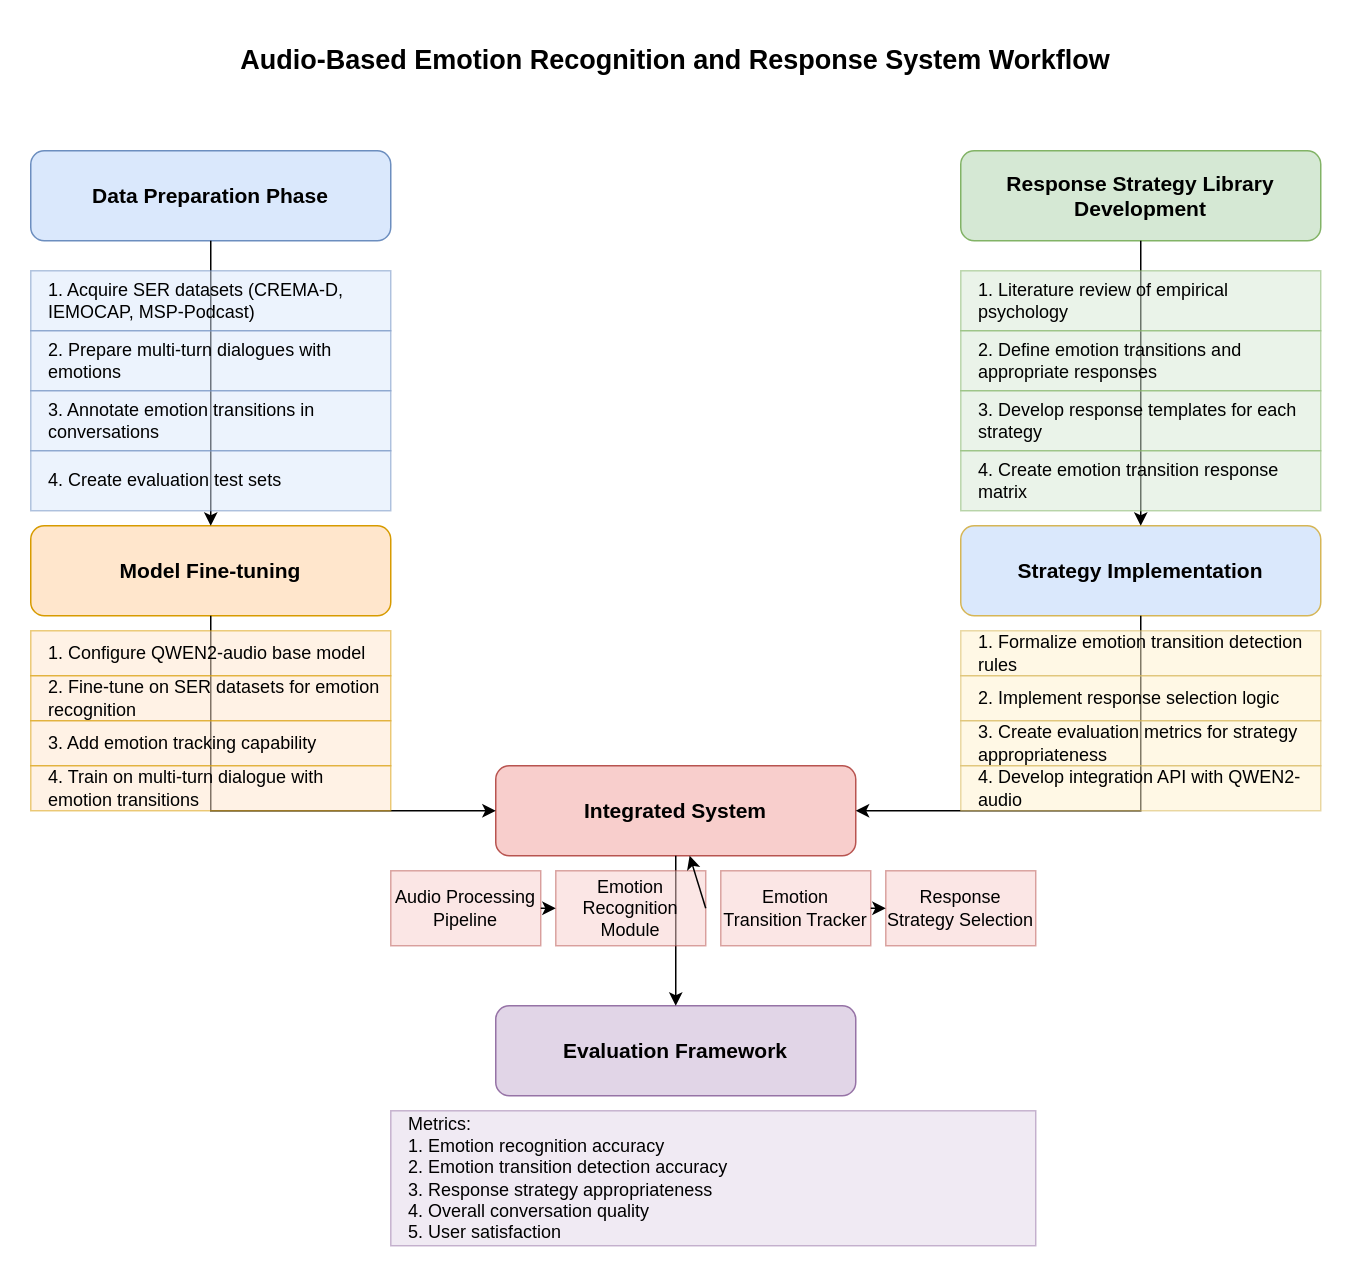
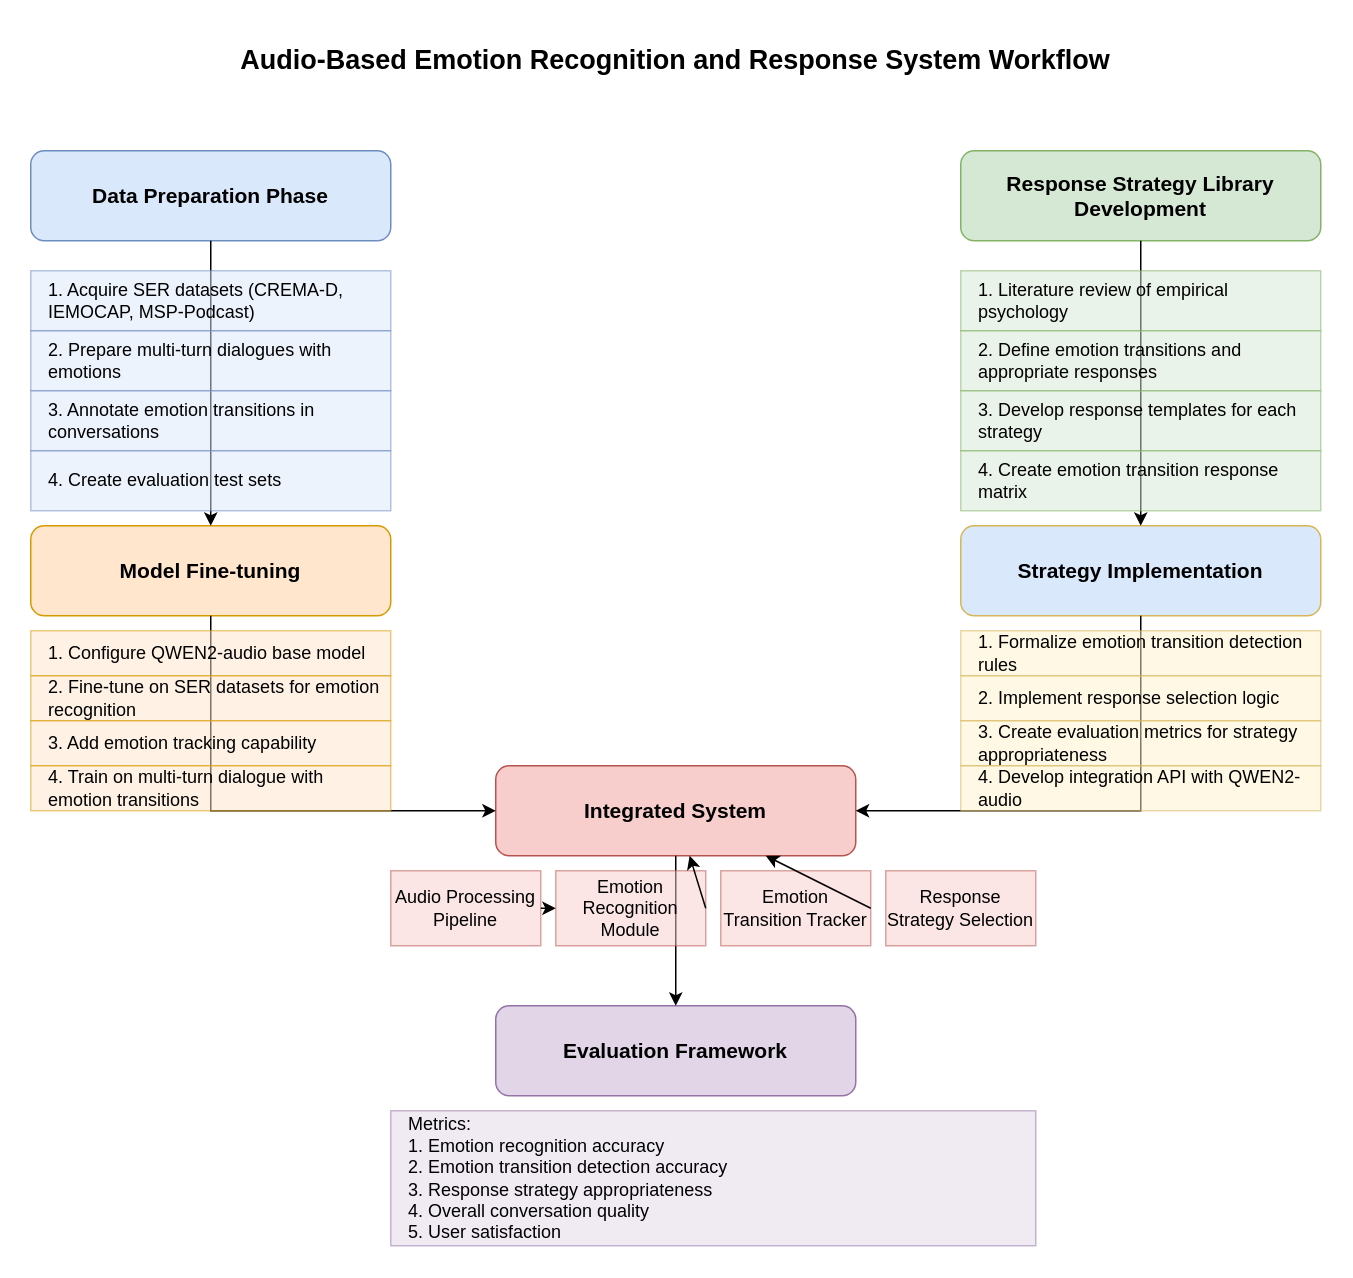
edge "Emotion Transition Tracker" -> "Response Strategy Selection": now "Emotion Transition Tracker" -> "Integrated System"
